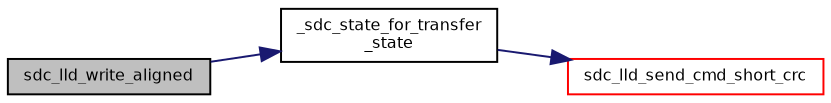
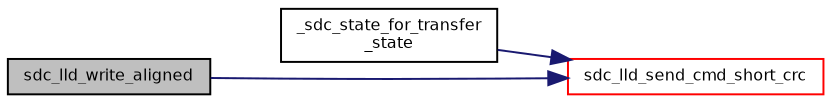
edge "sdc_lld_write_aligned" -> "_sdc_state_for_transfer _state": now "sdc_lld_write_aligned" -> "sdc_lld_send_cmd_short_crc"
